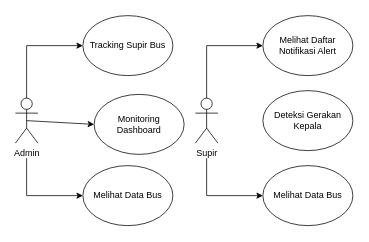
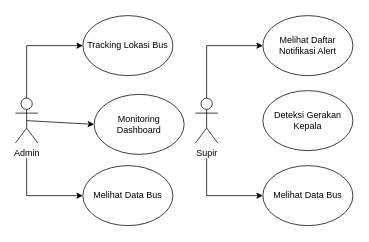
node "Tracking Supir Bus": label "Tracking Supir Bus" -> "Tracking Lokasi Bus"
